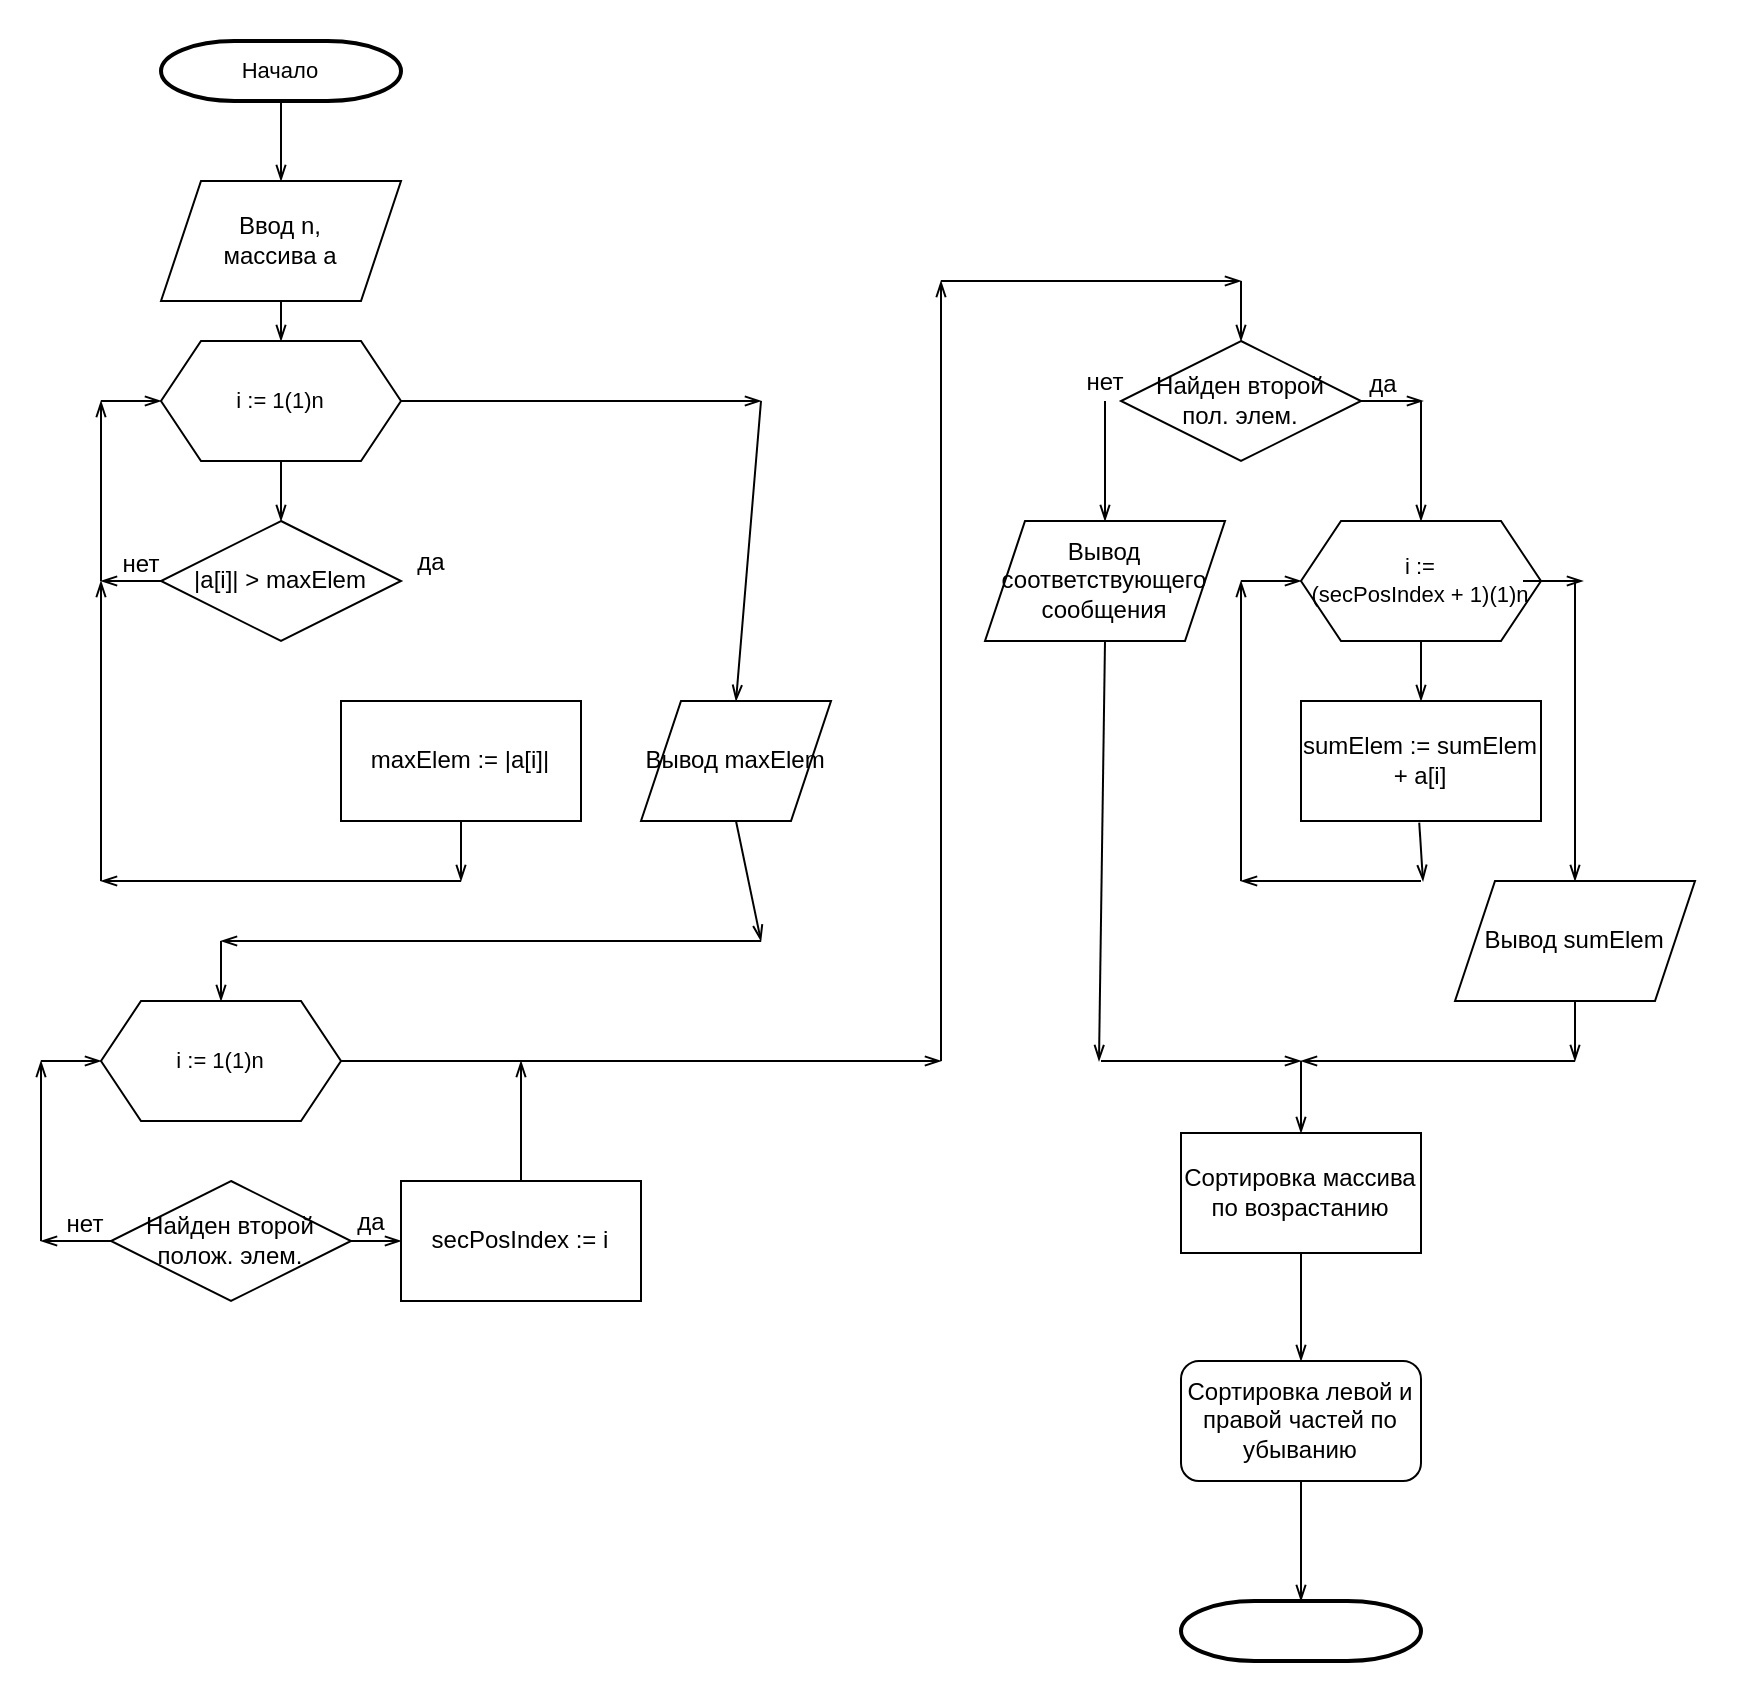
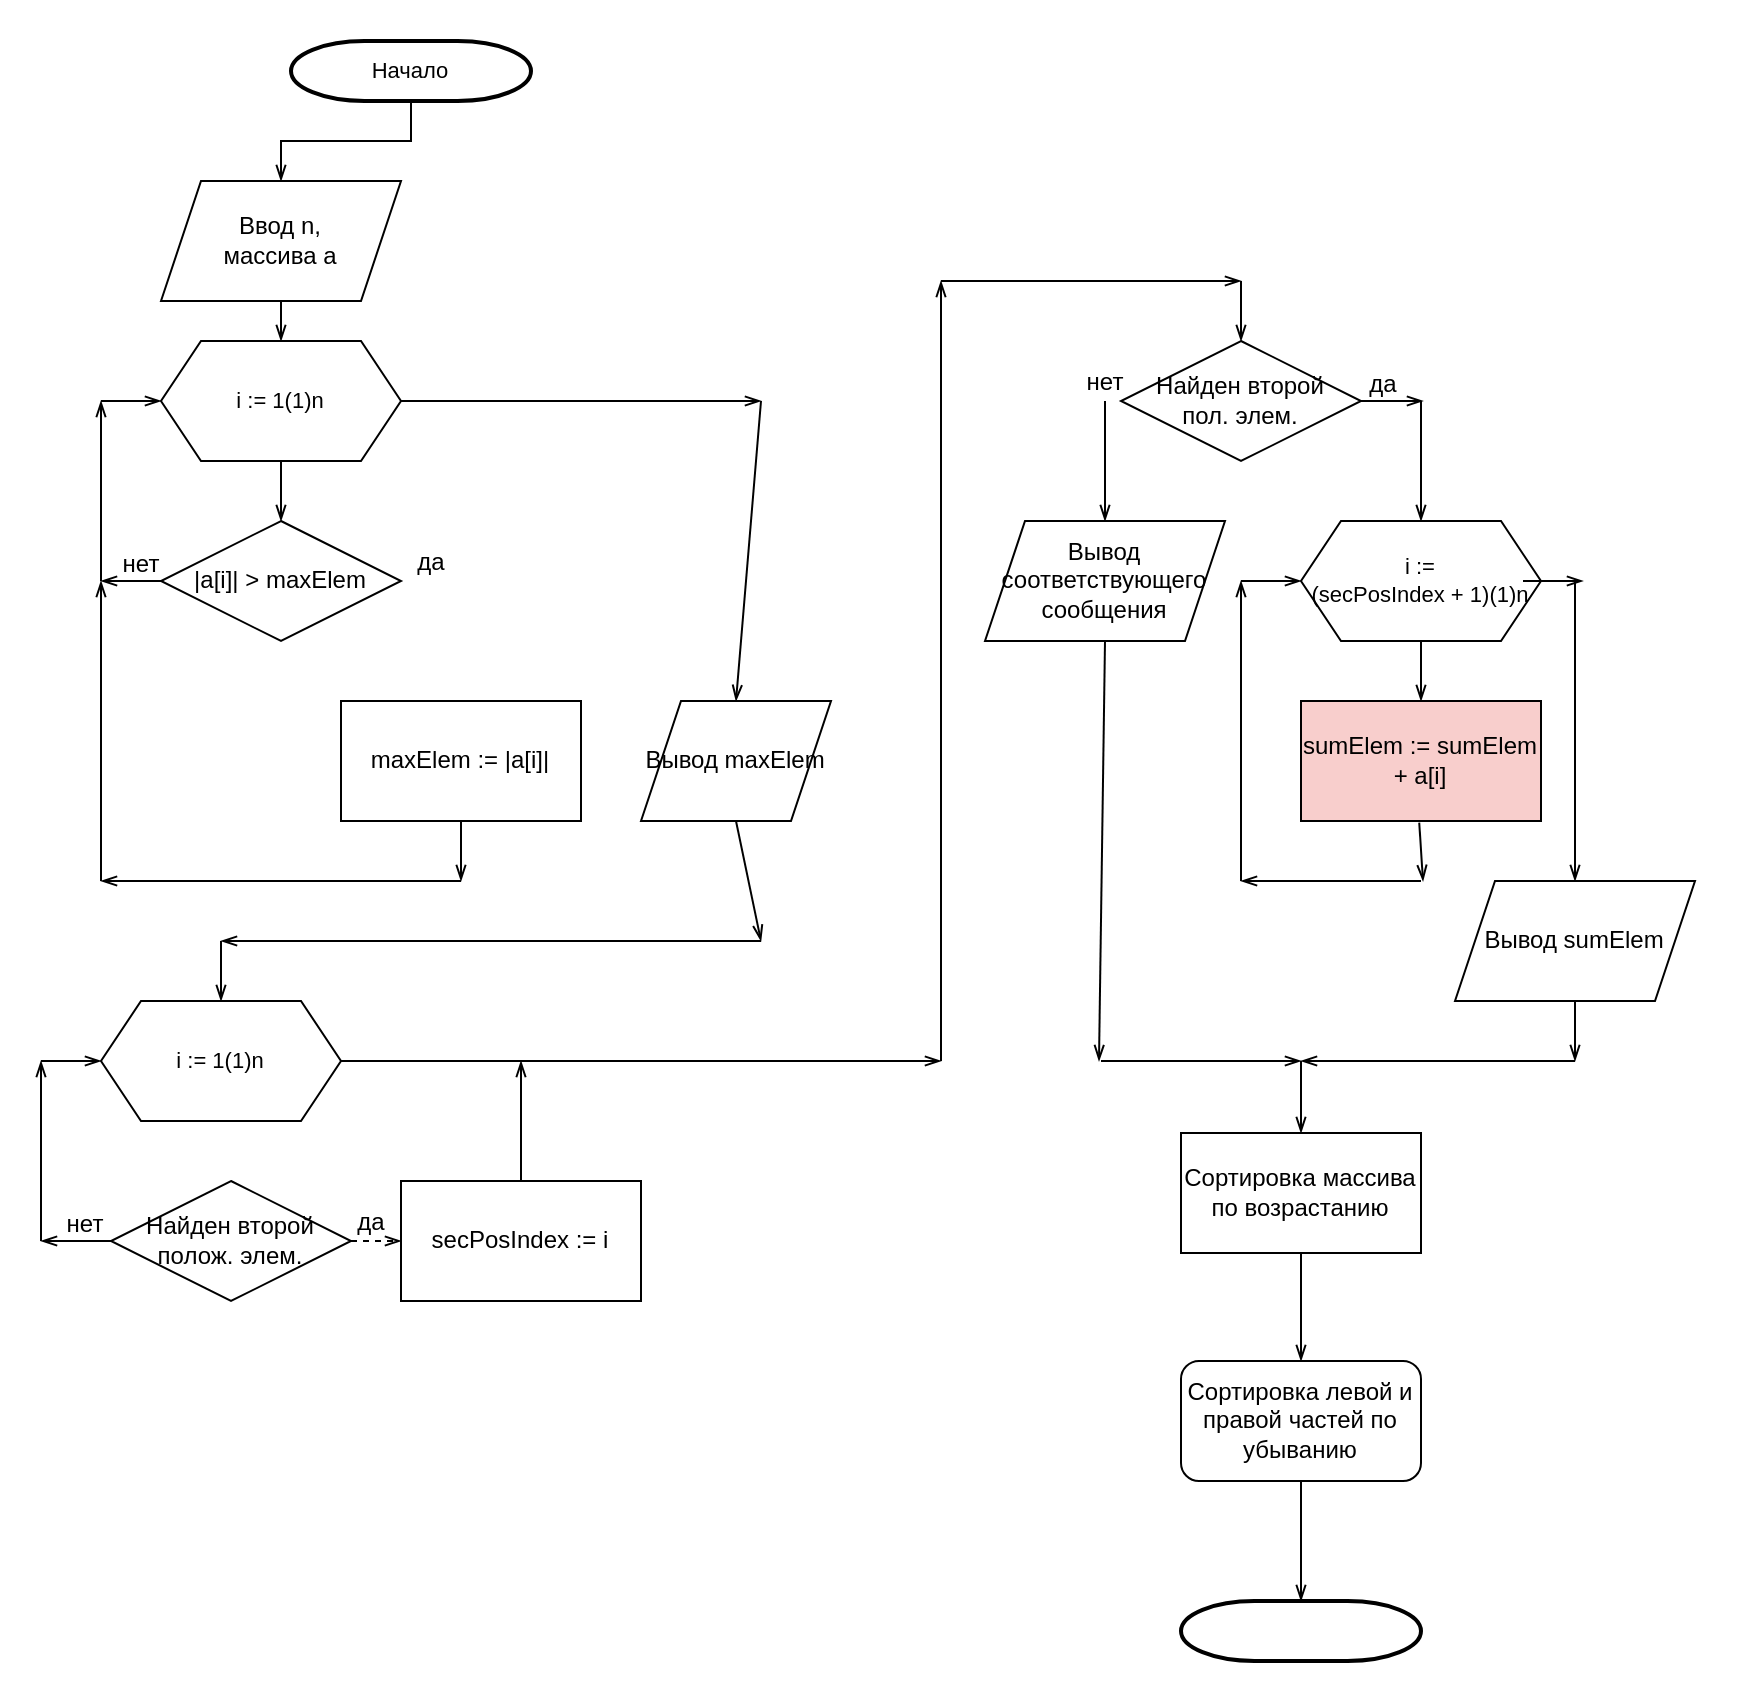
node "Начало": moved (281, 71) -> (411, 71)
node "sumElem := sumElem + a[i]": fillcolor #ffffff -> #f8cecc
edge "Найден второй полож. элем." -> "secPosIndex := i": style solid -> dashed
